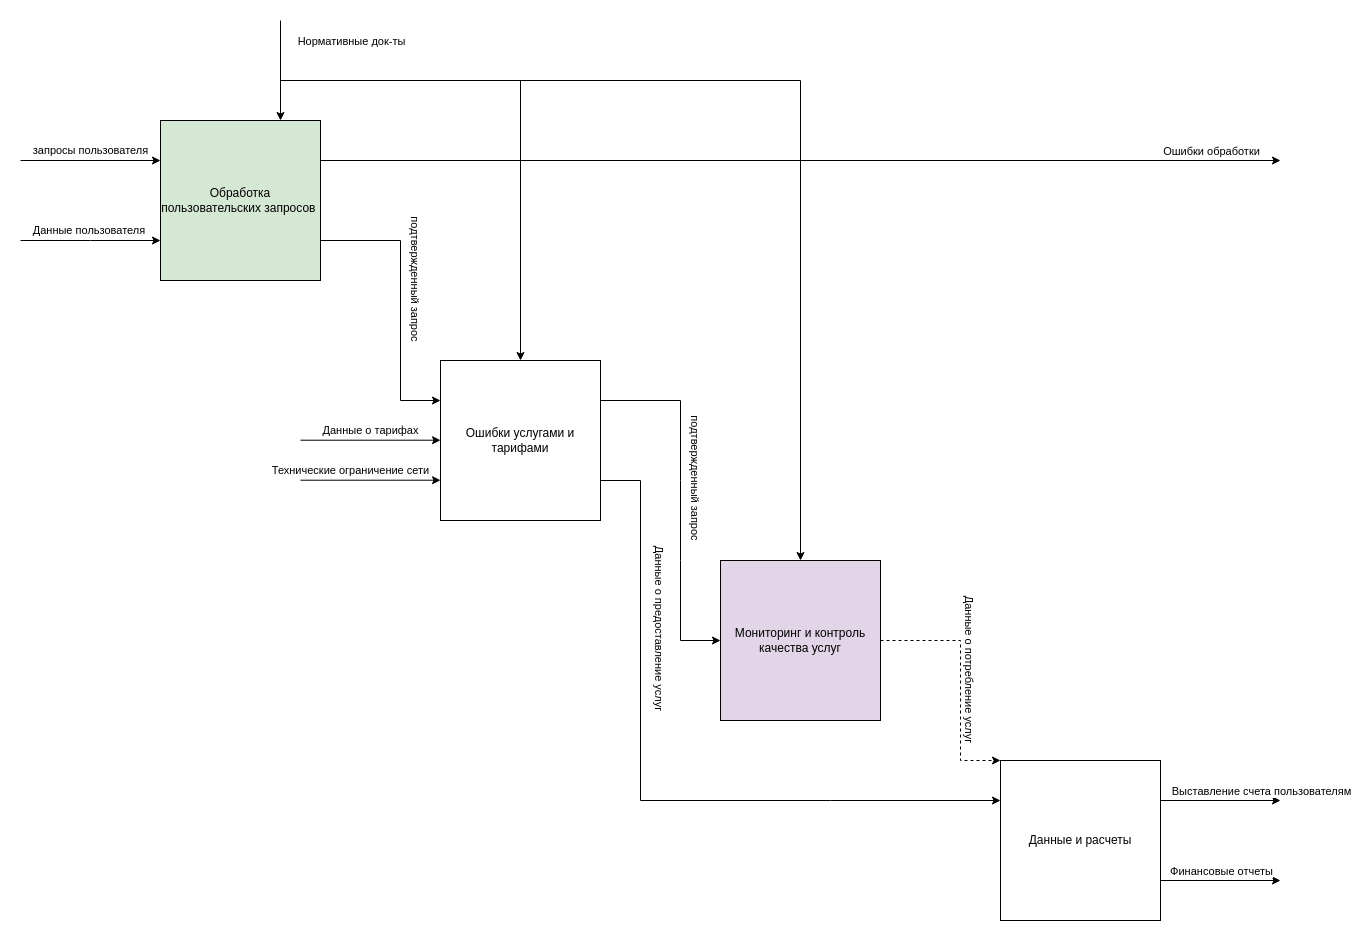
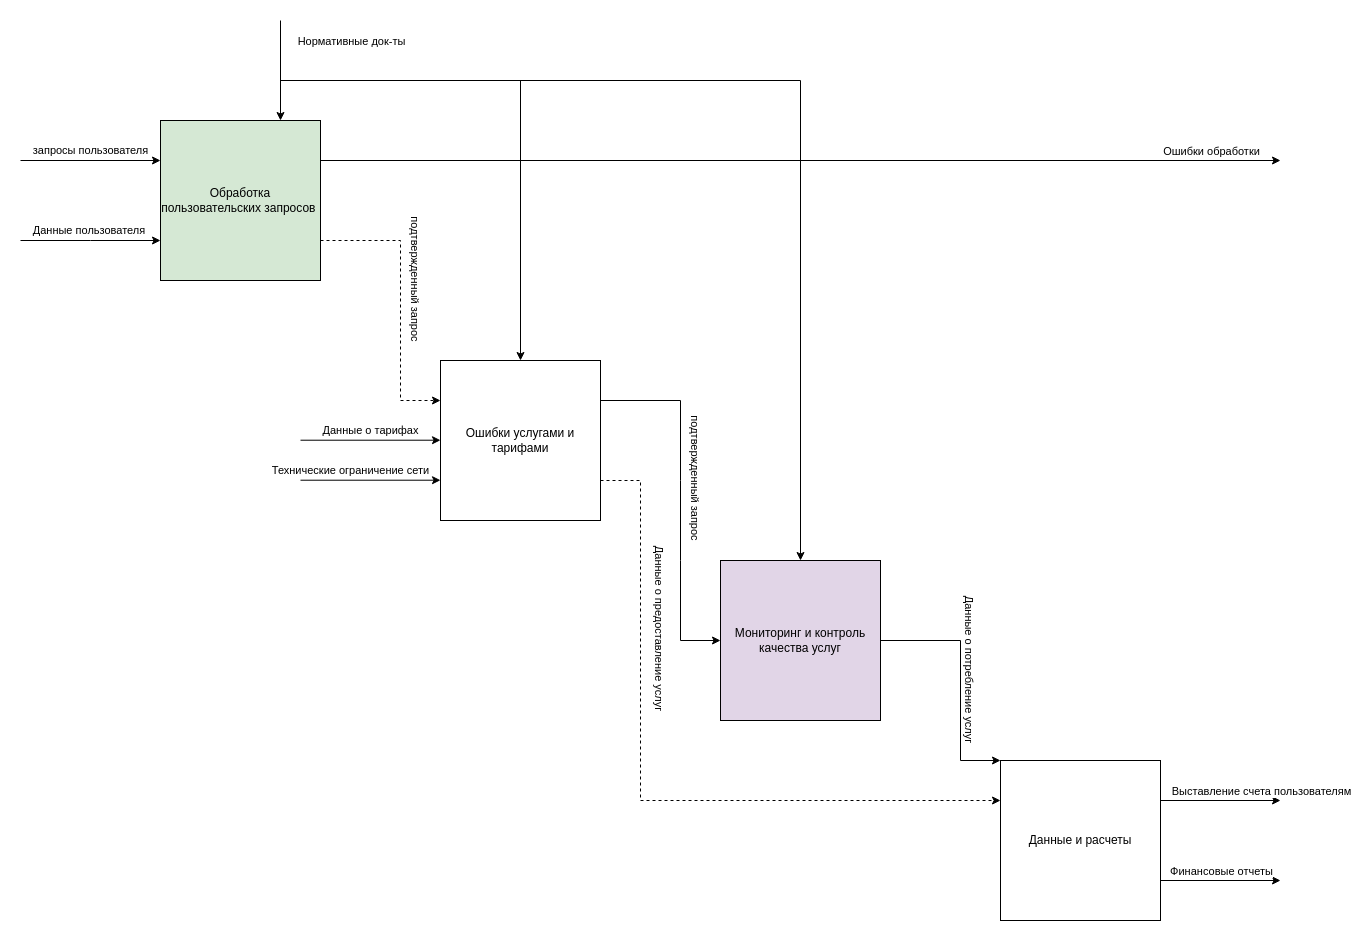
edge "Обработка пользовательских запросов" -> "Ошибки услугами и тарифами": style solid -> dashed
edge "Мониторинг и контроль качества услуг" -> "Данные и расчеты": style dashed -> solid
edge "Ошибки услугами и тарифами" -> "Данные и расчеты": style solid -> dashed
